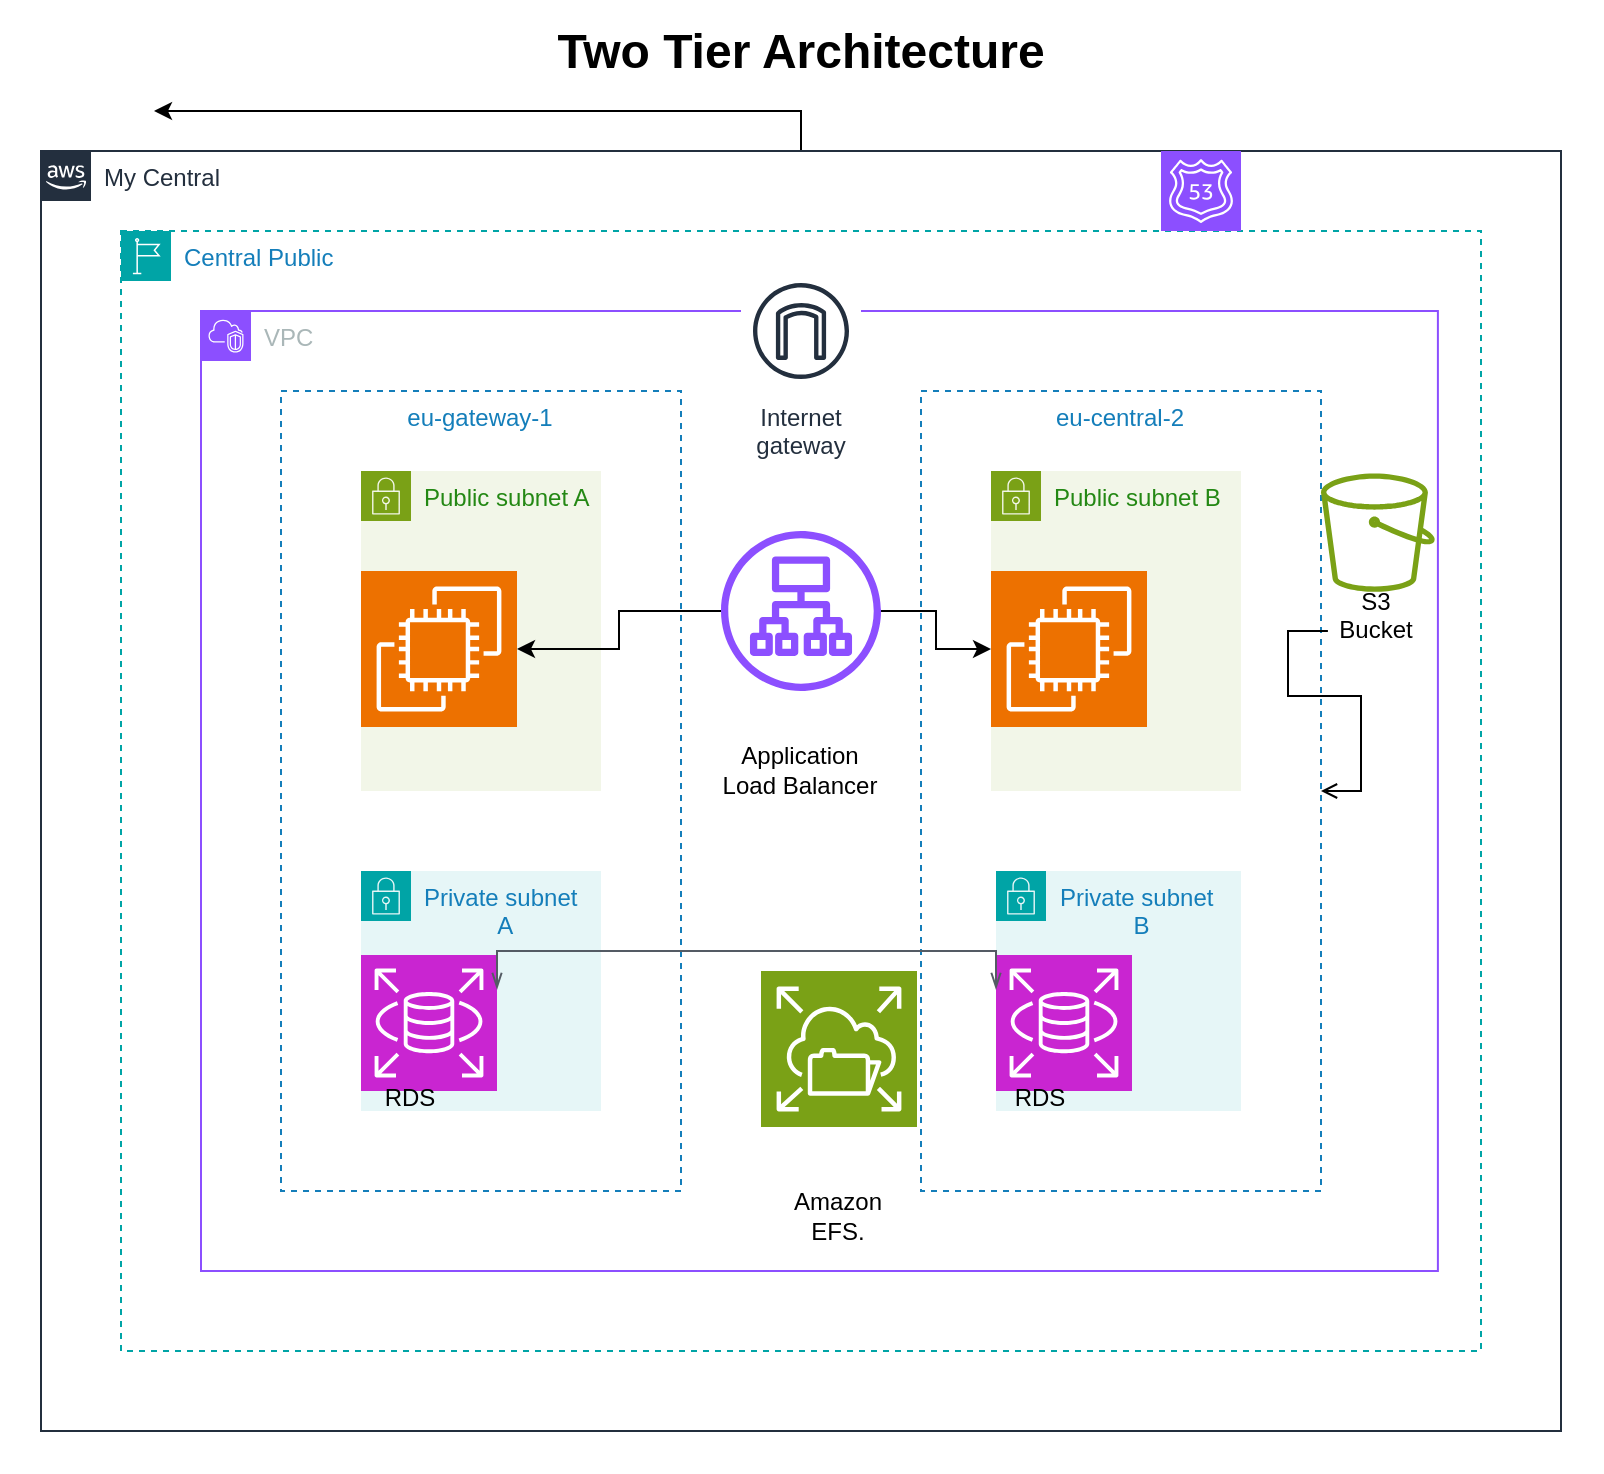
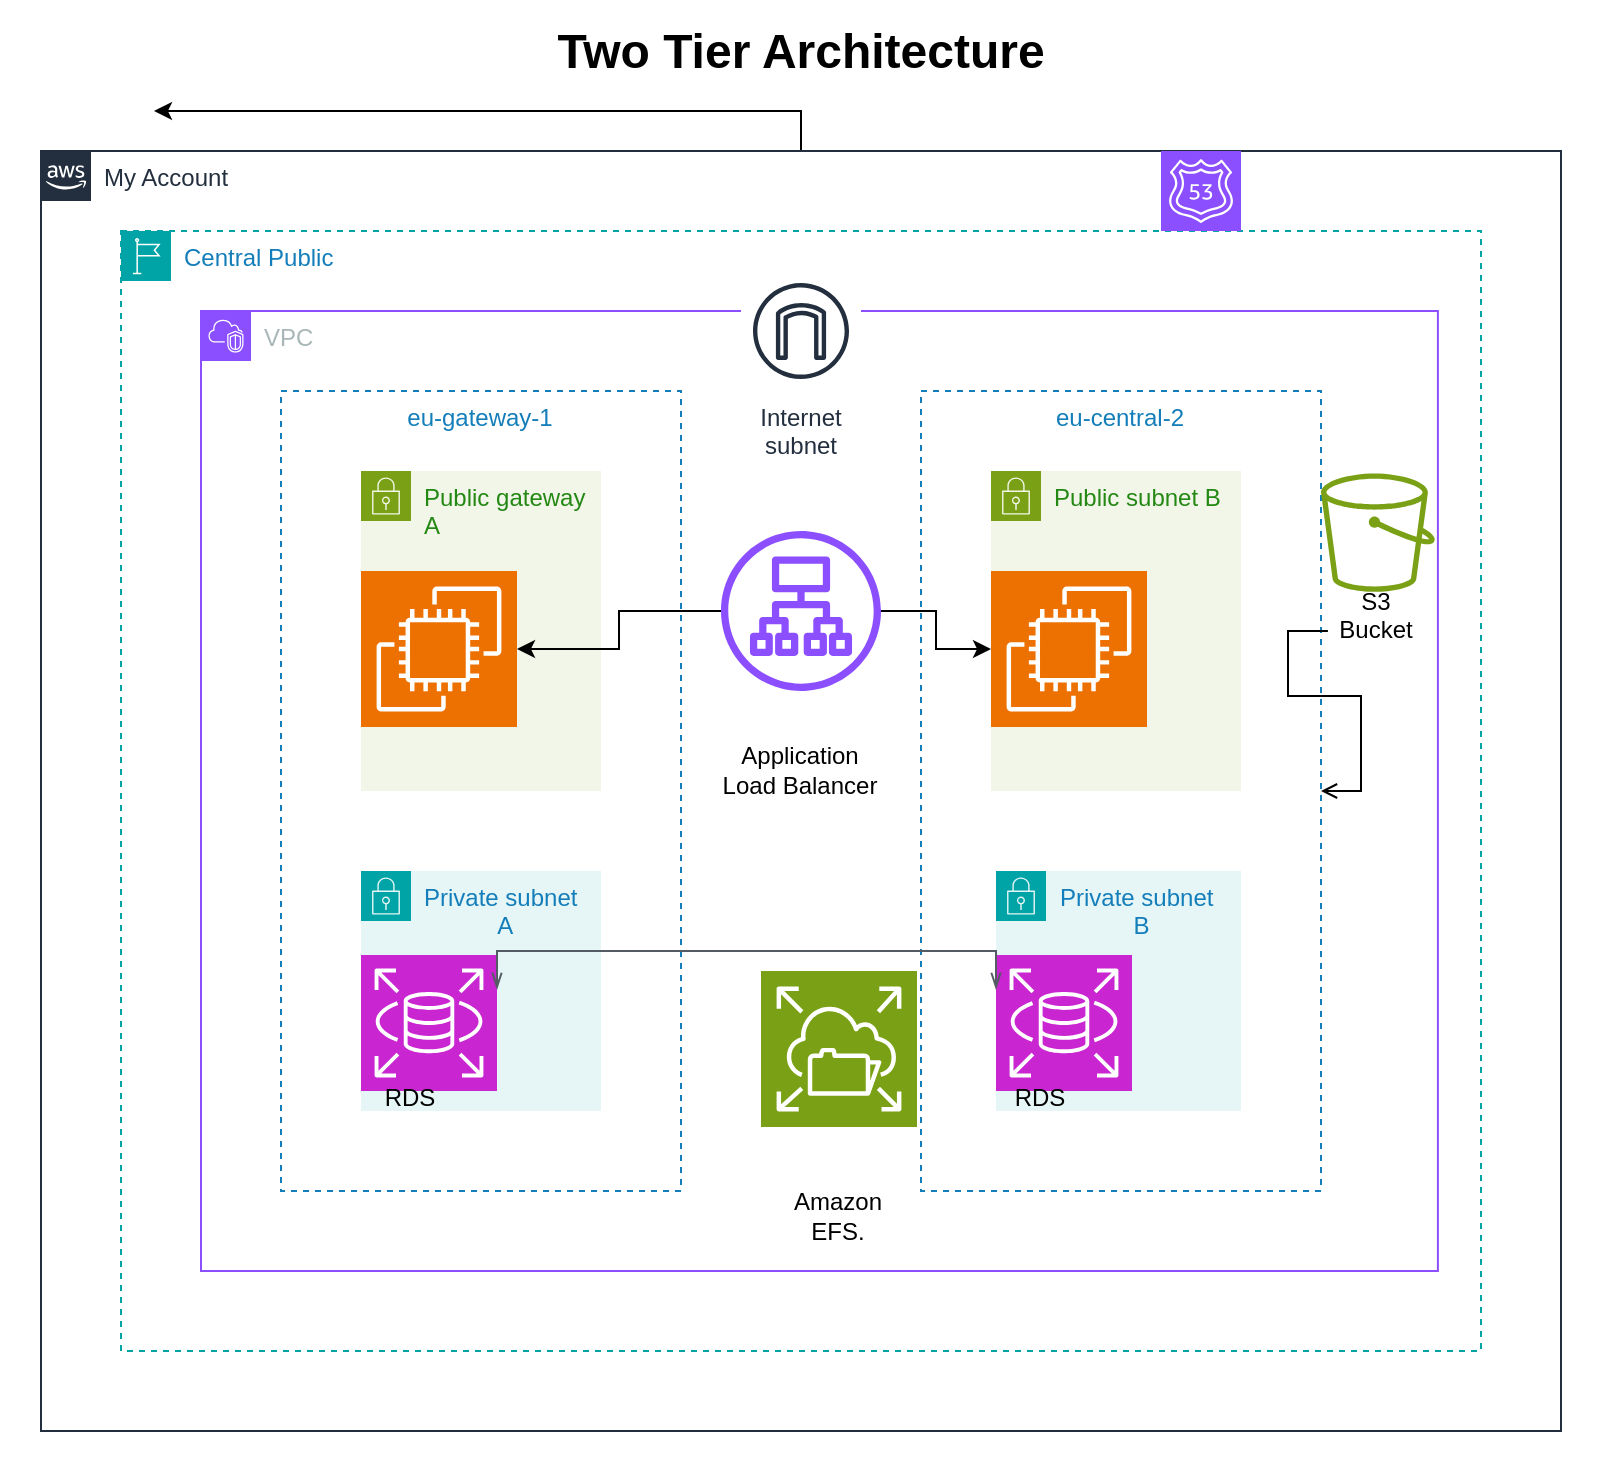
node "My Central": label "My Central" -> "My Account"
node "Internet gateway": label "Internet gateway" -> "Internet subnet"
node "Public subnet A": label "Public subnet A" -> "Public gateway A"
